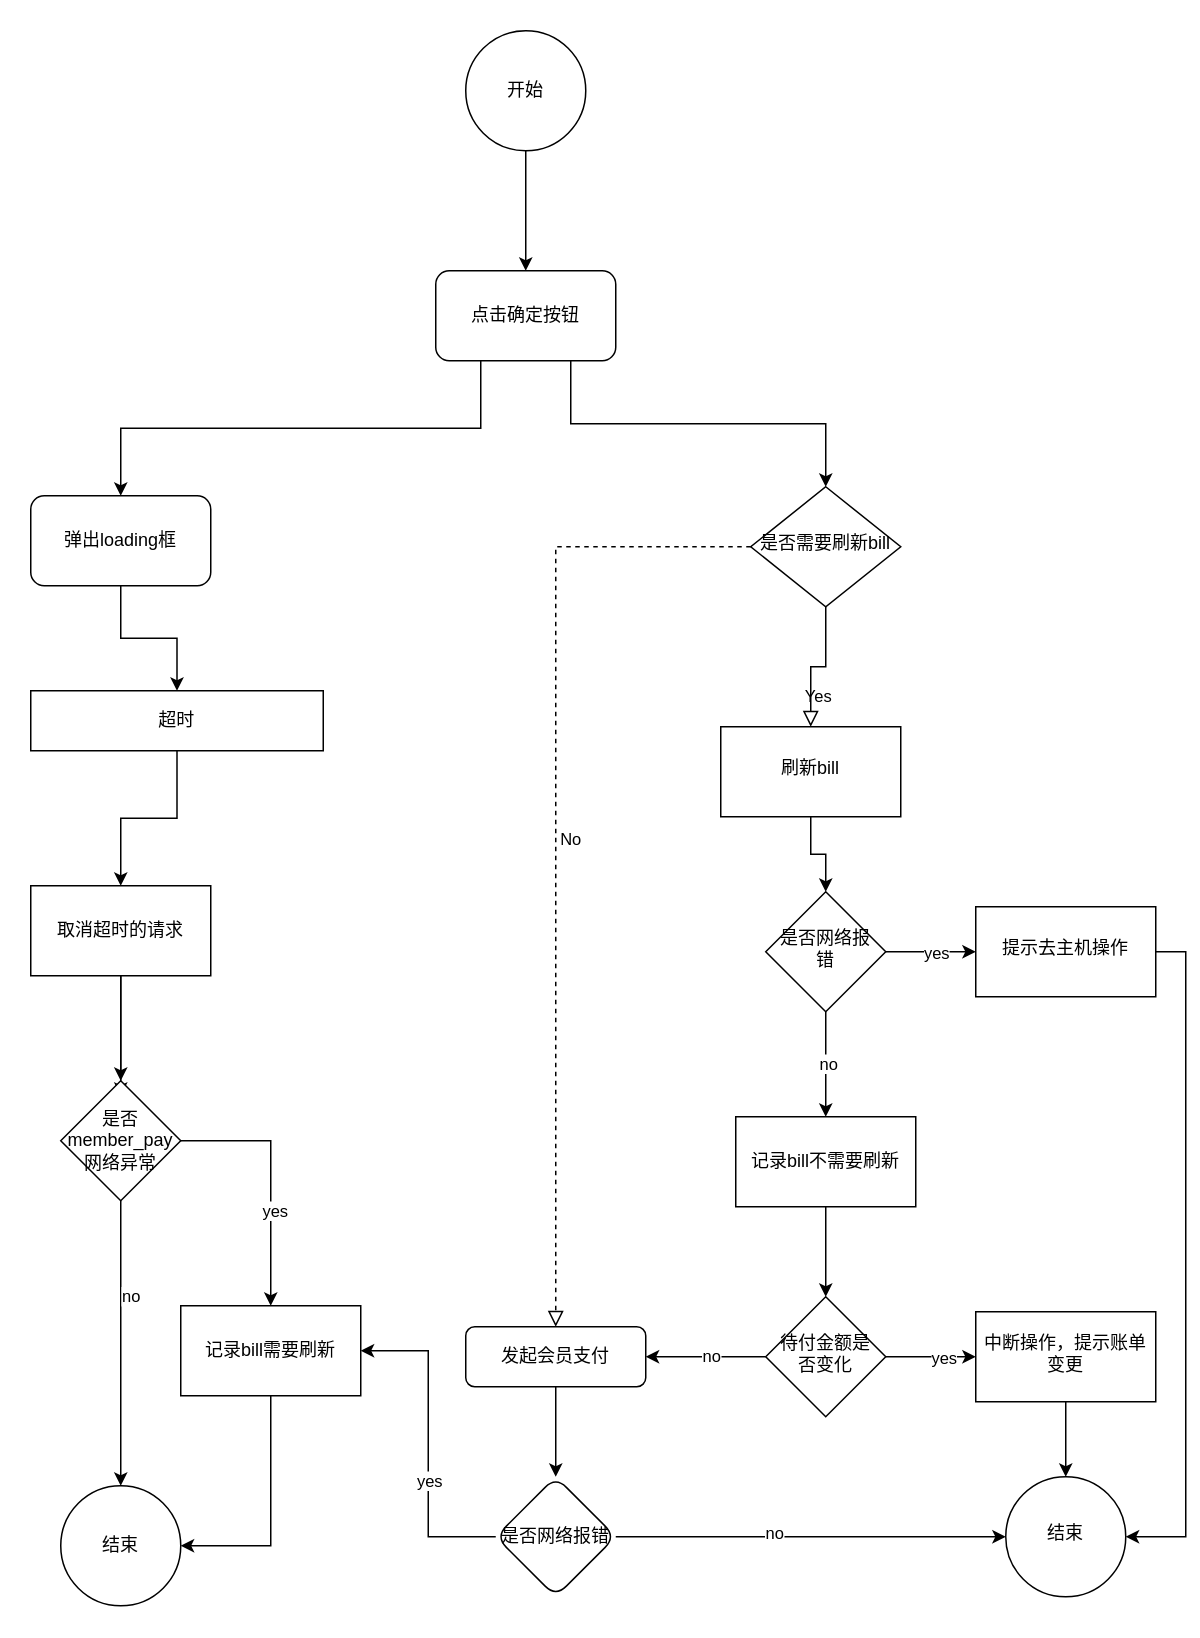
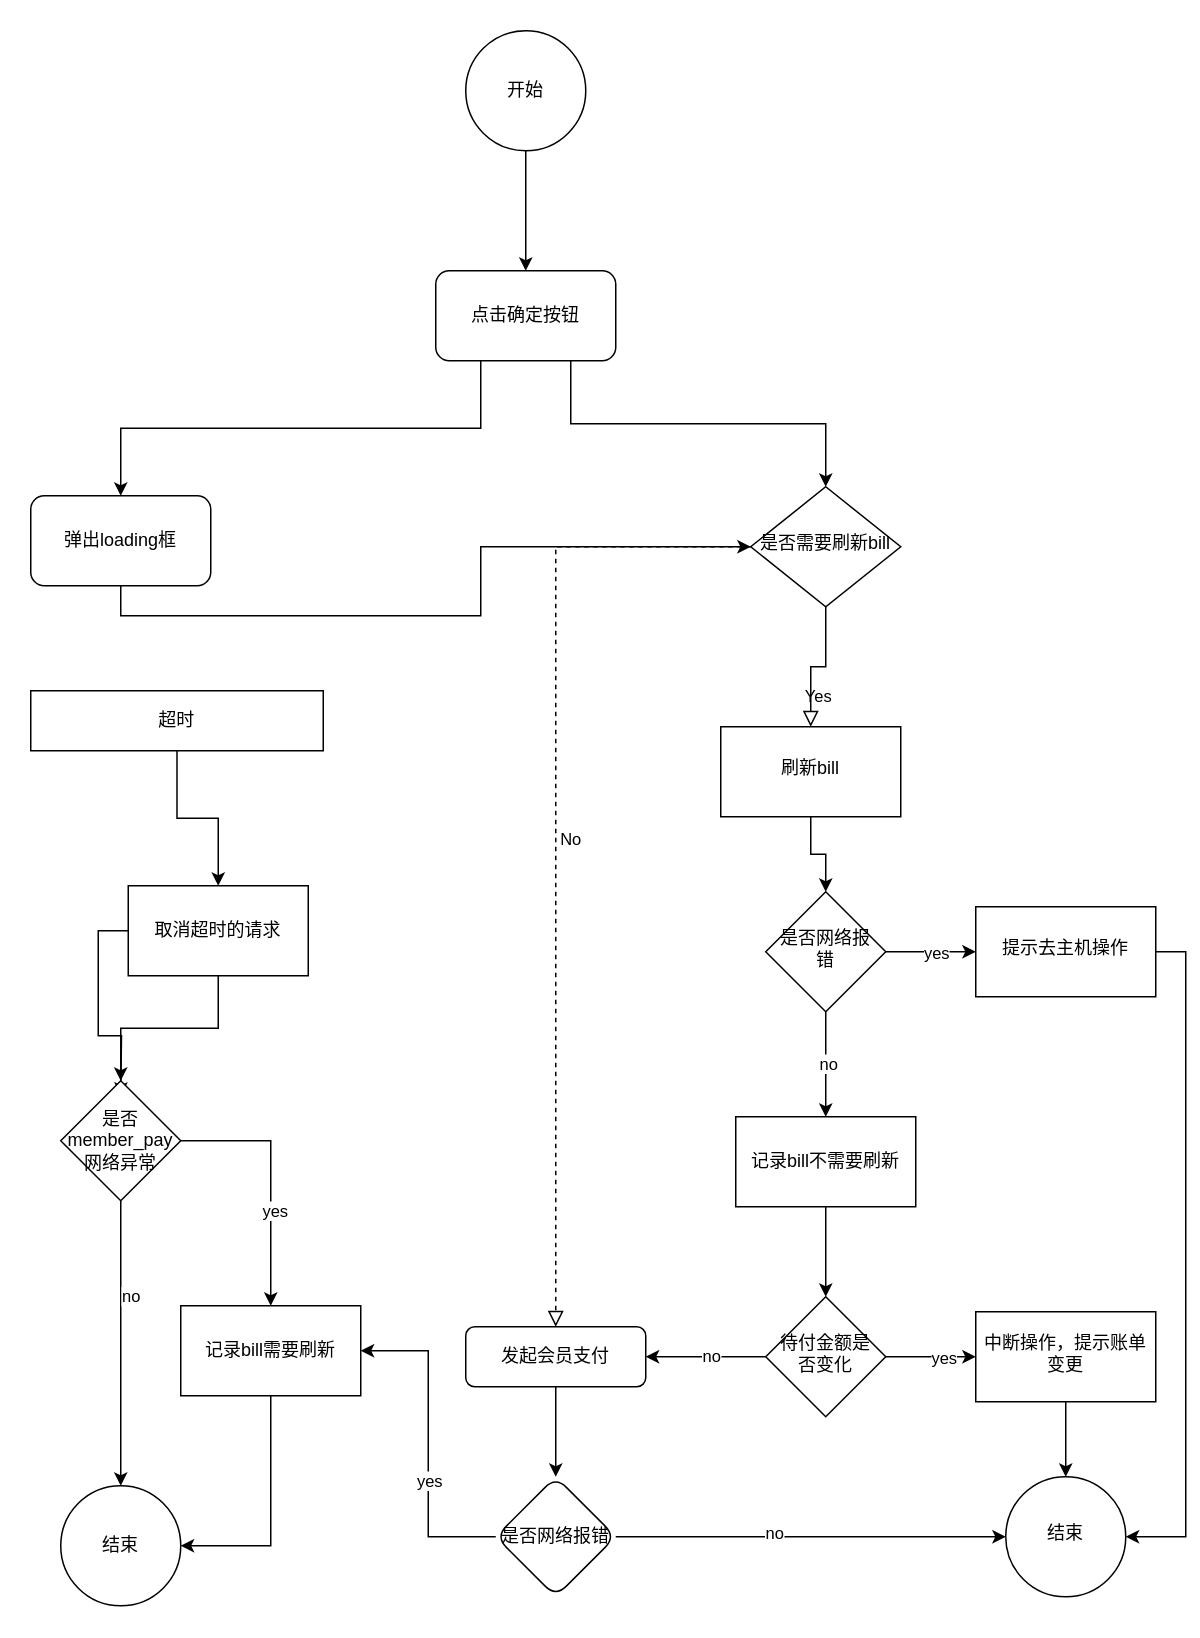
edge "弹出loading框" -> "超时": now "弹出loading框" -> "是否需要刷新bill"
node "取消超时的请求": moved (121, 931) -> (218, 931)
